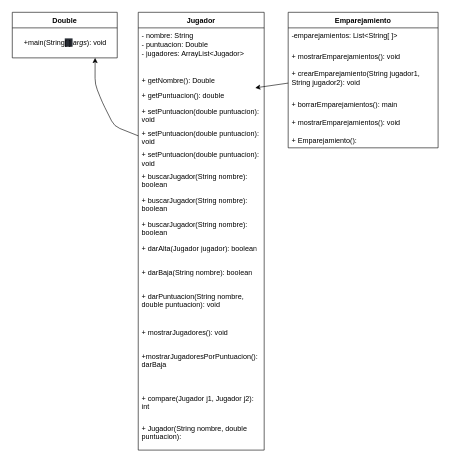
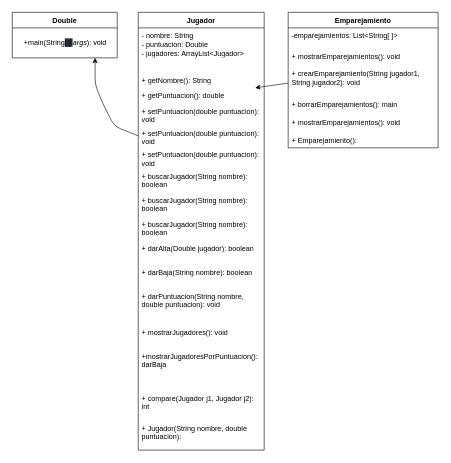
node "+ getNombre(): Double": label "+ getNombre(): Double" -> "+ getNombre(): String"
node "+ darAlta(Jugador jugador): boolean": label "+ darAlta(Jugador jugador): boolean" -> "+ darAlta(Double jugador): boolean"
